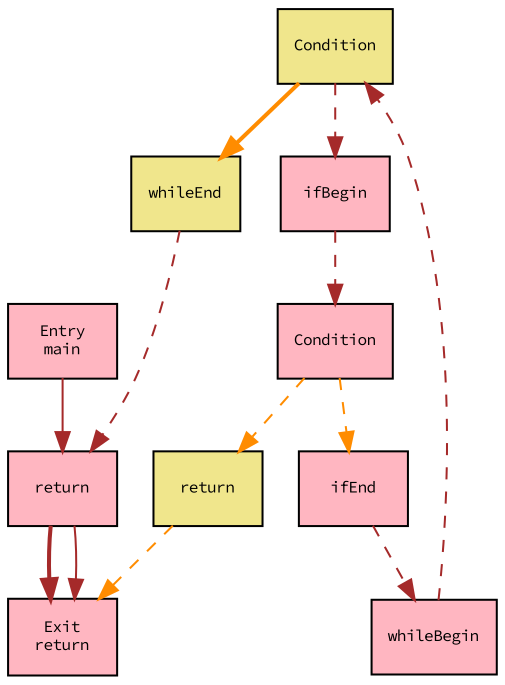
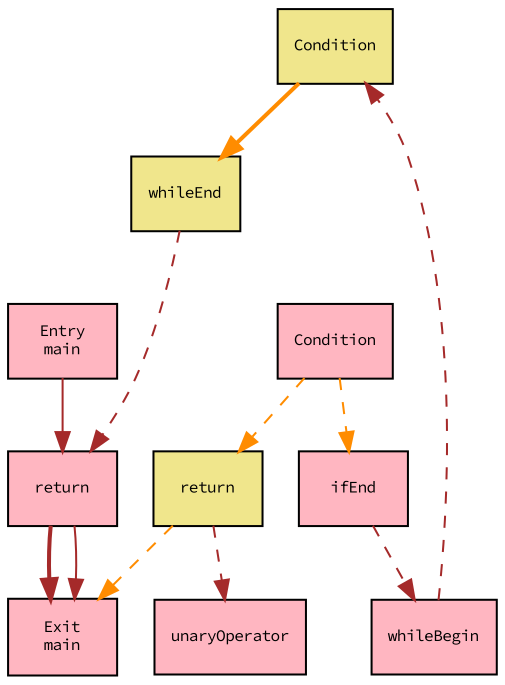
node "ifBegin": removed
node "Exit return": label "Exit return" -> "Exit main"
node "unaryOperator": added
